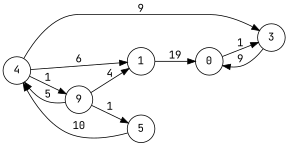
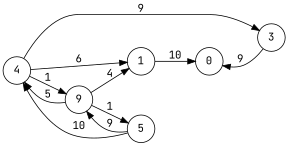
edge "0" -> "3": removed, label "1"
edge "1" -> "0": label "19" -> "10"
edge "5" -> "9": added, label "9"
